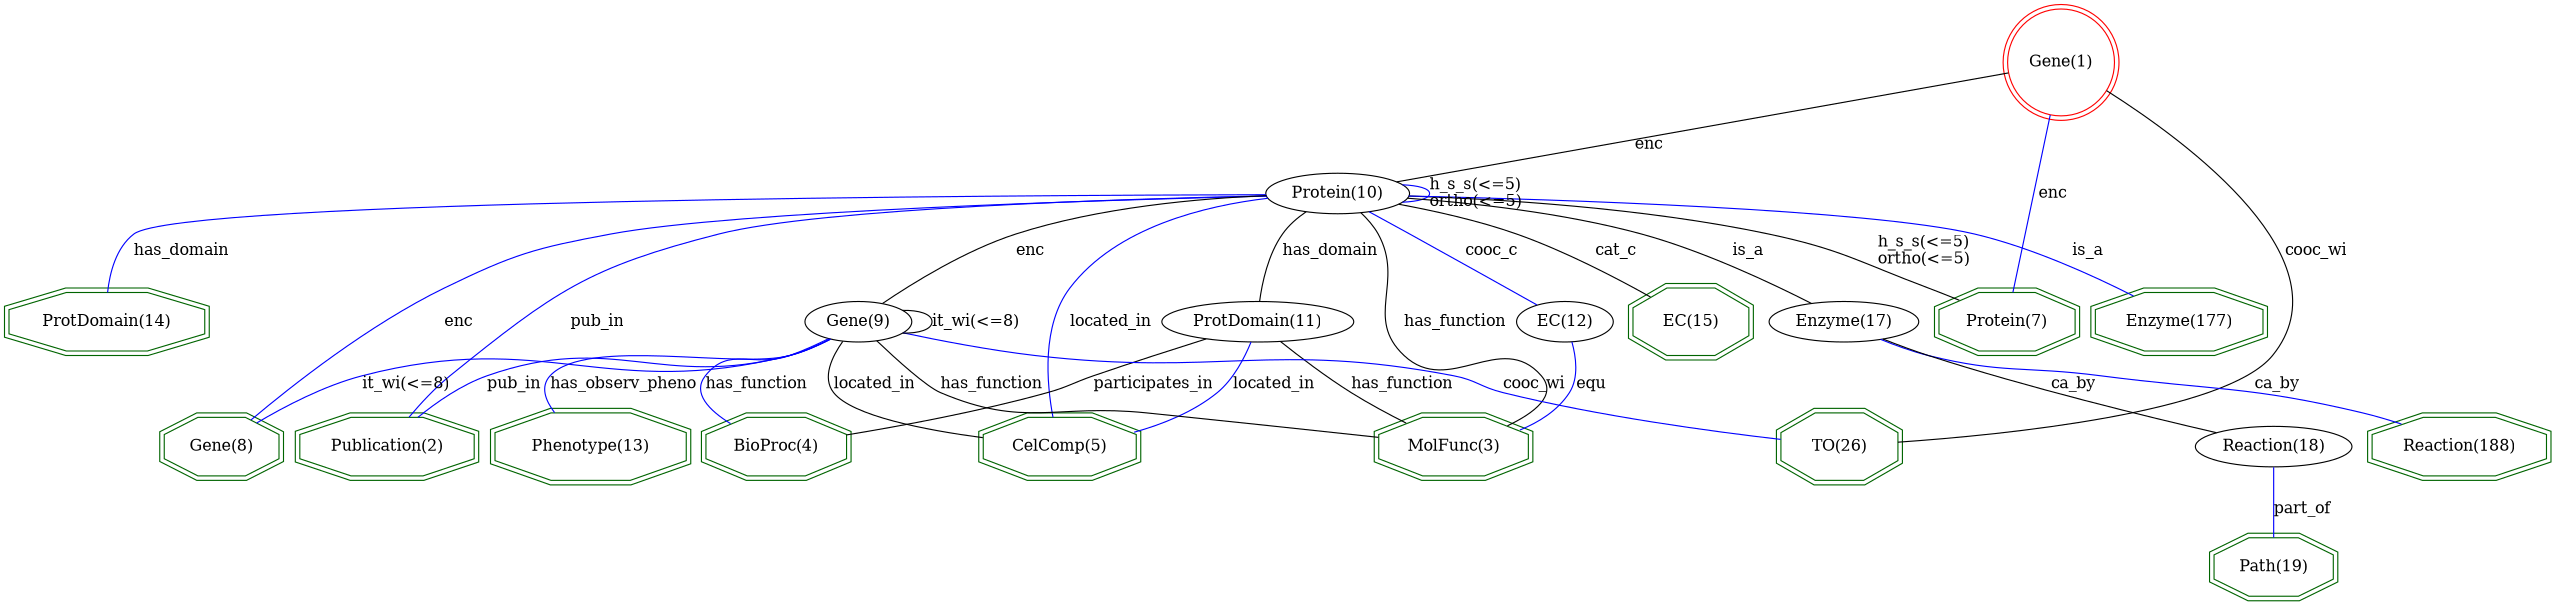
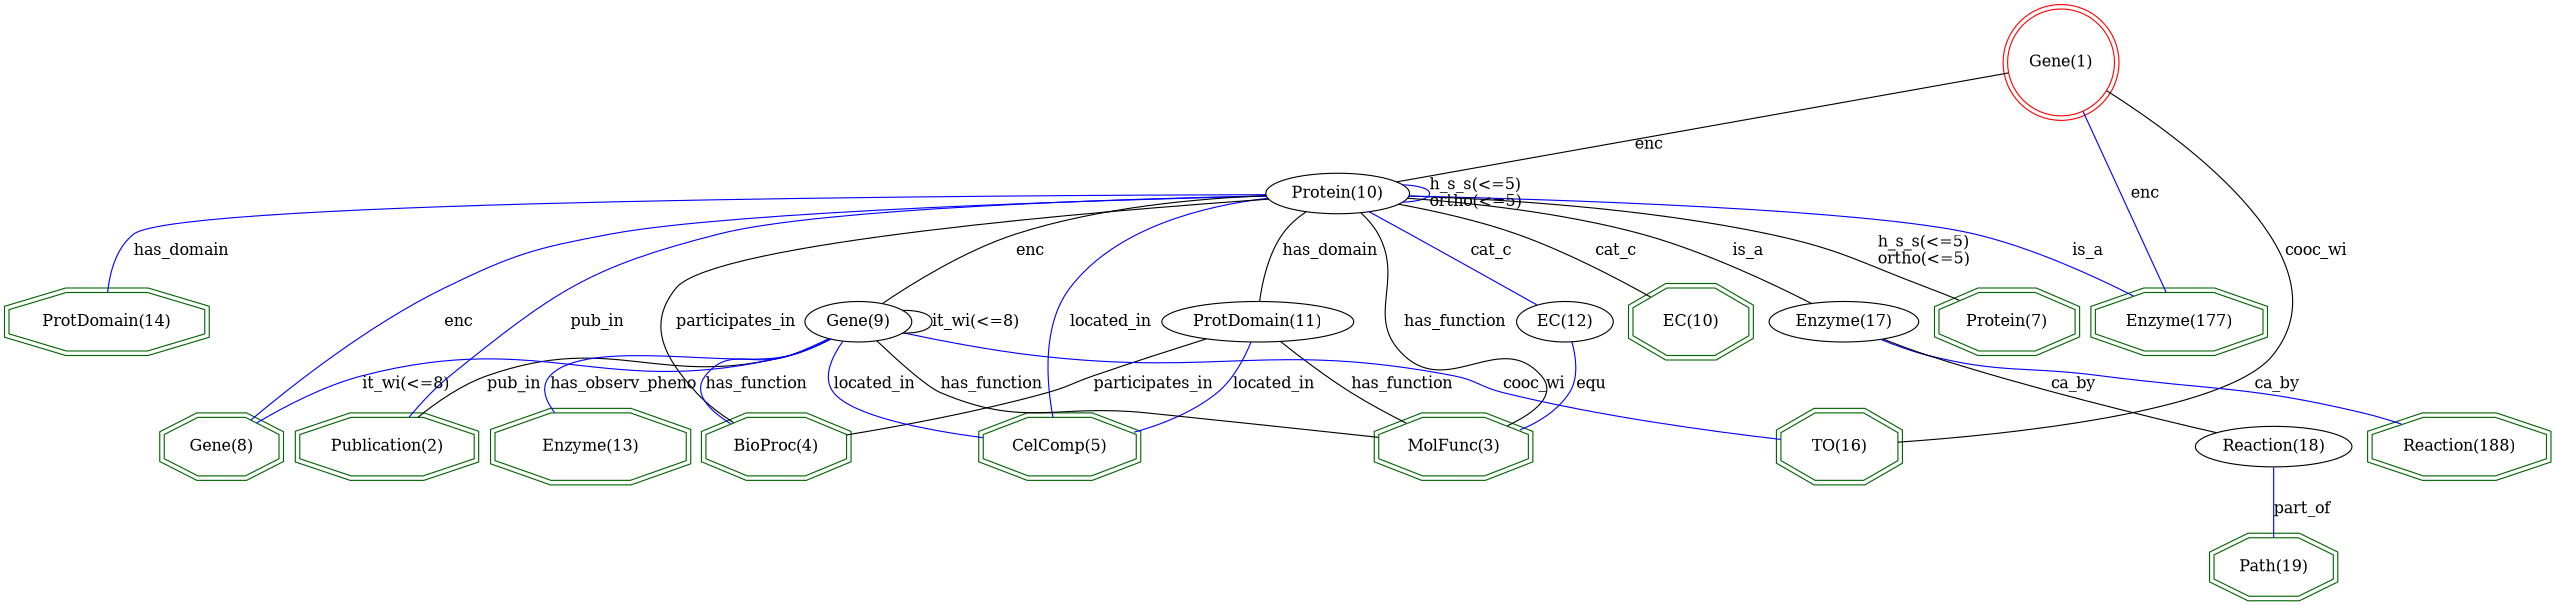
edge "Gene(1)" -- "Protein(7)": now "Gene(1)" -- "Enzyme(177)"
edge "Protein(10)" -- "BioProc(4)": added, label "participates_in"
edge "Protein(10)" -- "EC(12)": label "cooc_c" -> "cat_c"
node "EC(15)": label "EC(15)" -> "EC(10)"
edge "Gene(9)" -- "Publication(2)": color blue -> black
edge "Gene(9)" -- "CelComp(5)": color black -> blue
node "Phenotype(13)": label "Phenotype(13)" -> "Enzyme(13)"
node "TO(26)": label "TO(26)" -> "TO(16)"
